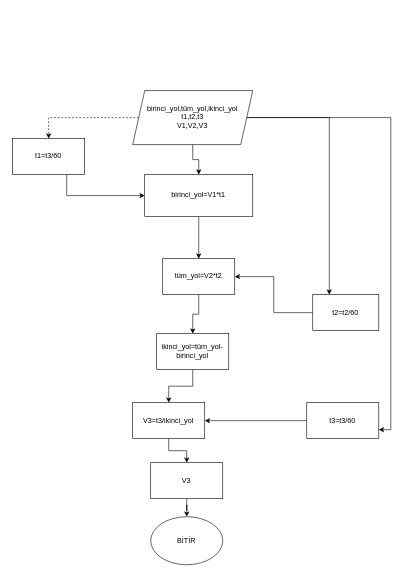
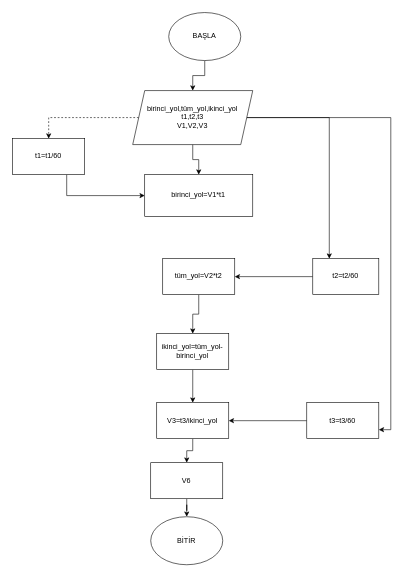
node "BAŞLA": added
edge "BAŞLA" -> "birinci_yol,tüm_yol,ikinci_yol t1,t2,t3 V1,V2,V3": added
node "t1=t3/60": label "t1=t3/60" -> "t1=t1/60"
edge "birinci_yol=V1*t1" -> "tüm_yol=V2*t2": removed
node "t2=t2/60": moved (346, 313) -> (346, 277)
node "V3=t3/ikinci_yol": moved (169, 421) -> (193, 421)
node "V3": label "V3" -> "V6"
